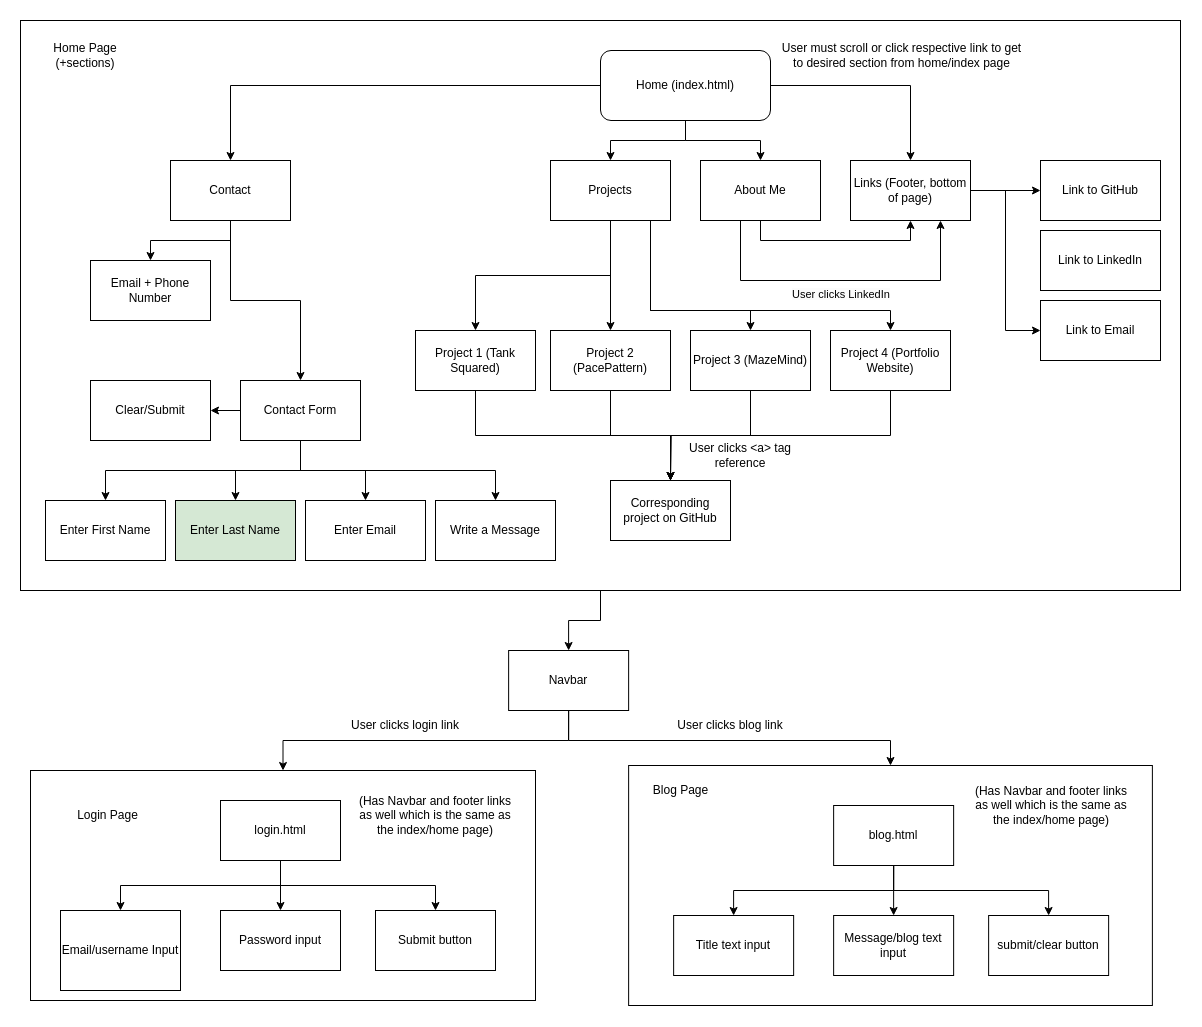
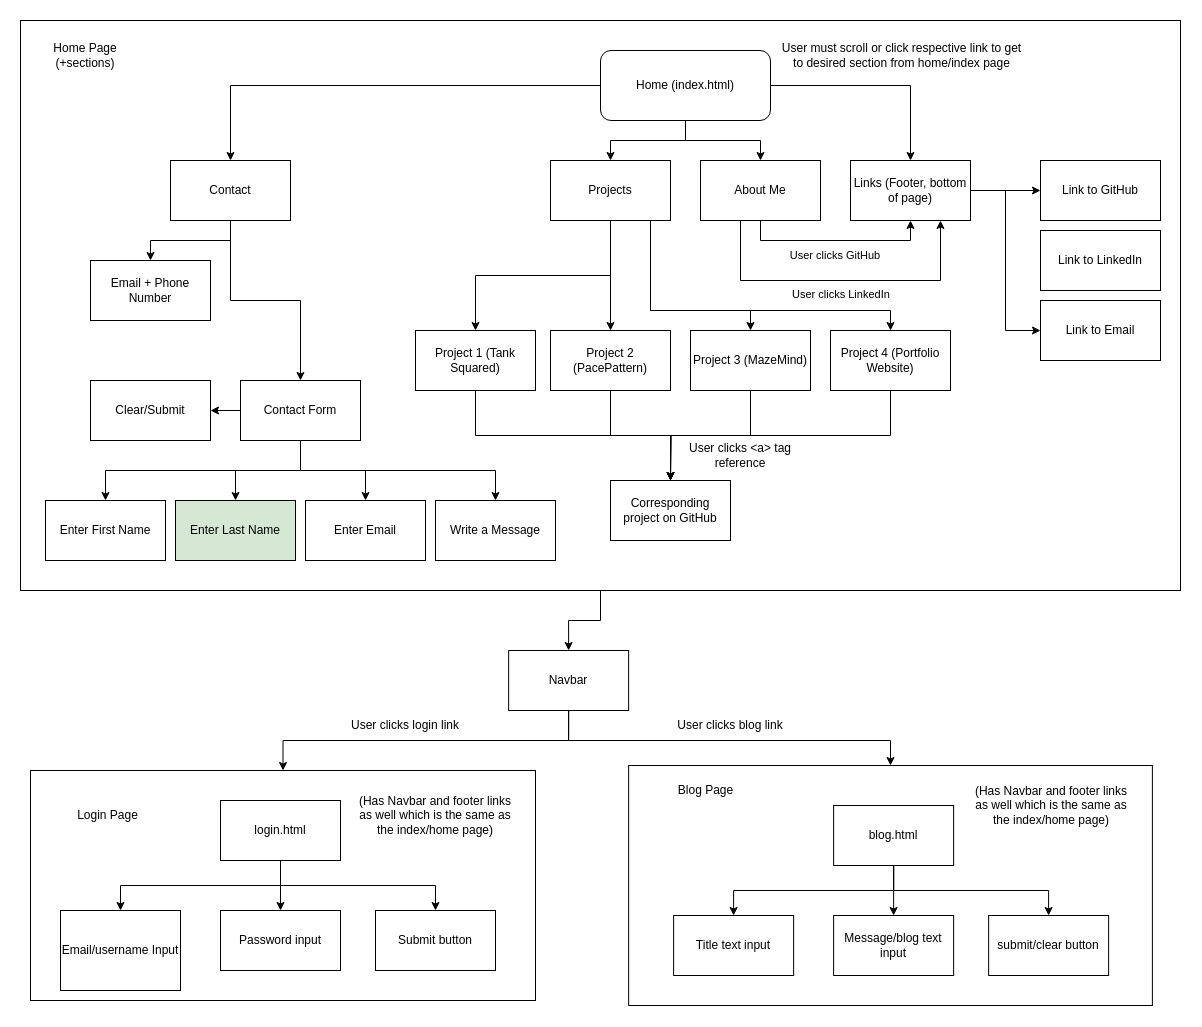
node "User clicks GitHub": added
node "Blog Page": moved (681, 791) -> (706, 791)
